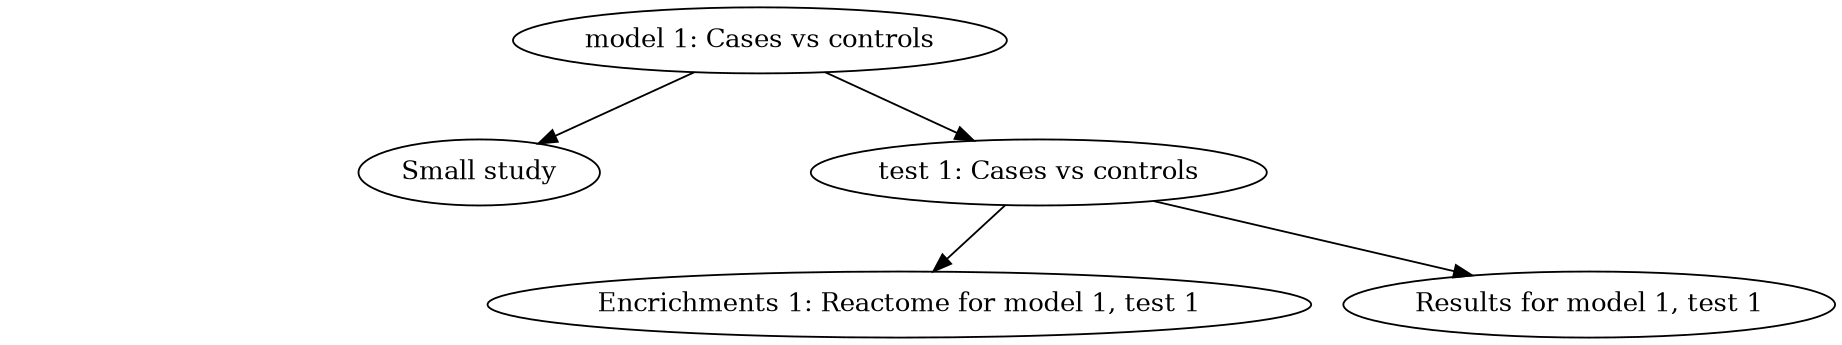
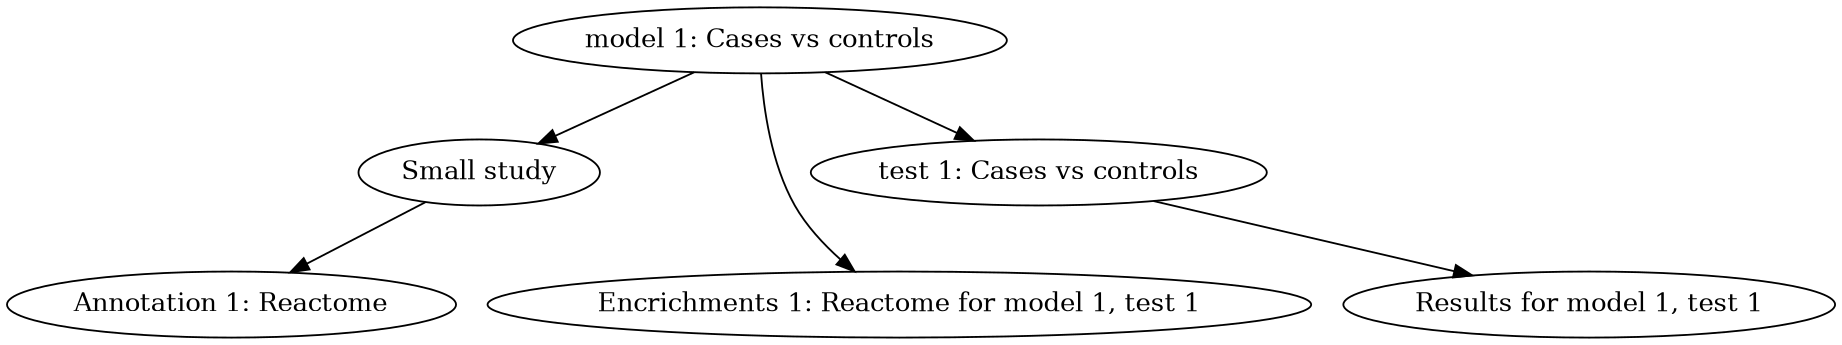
edge "test 1: Cases vs controls" -> "Encrichments 1: Reactome for model 1, test 1": now "model 1: Cases vs controls" -> "Encrichments 1: Reactome for model 1, test 1"
node "Annotation 1: Reactome": added
